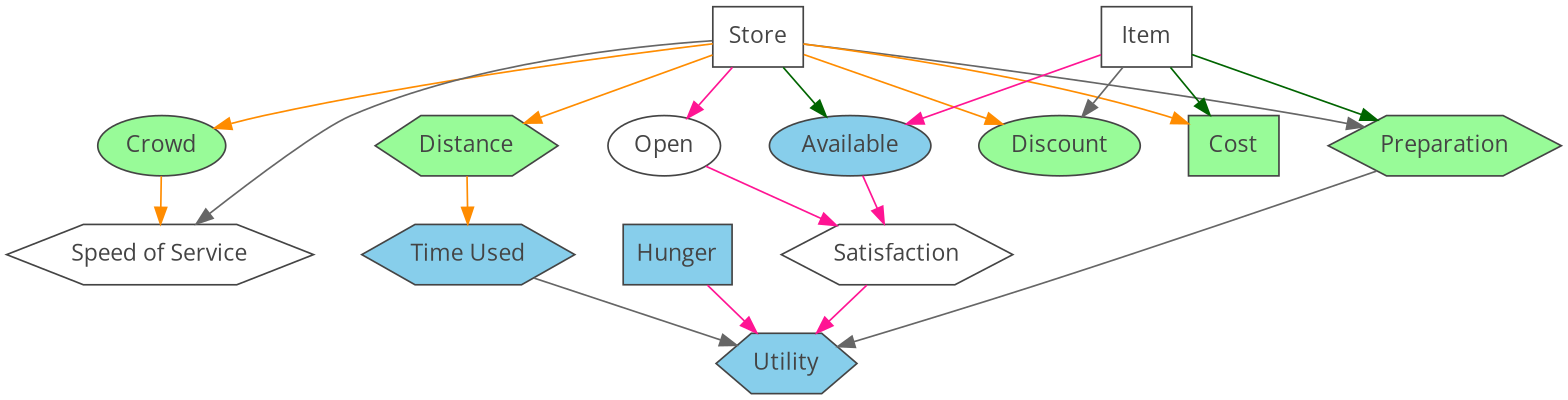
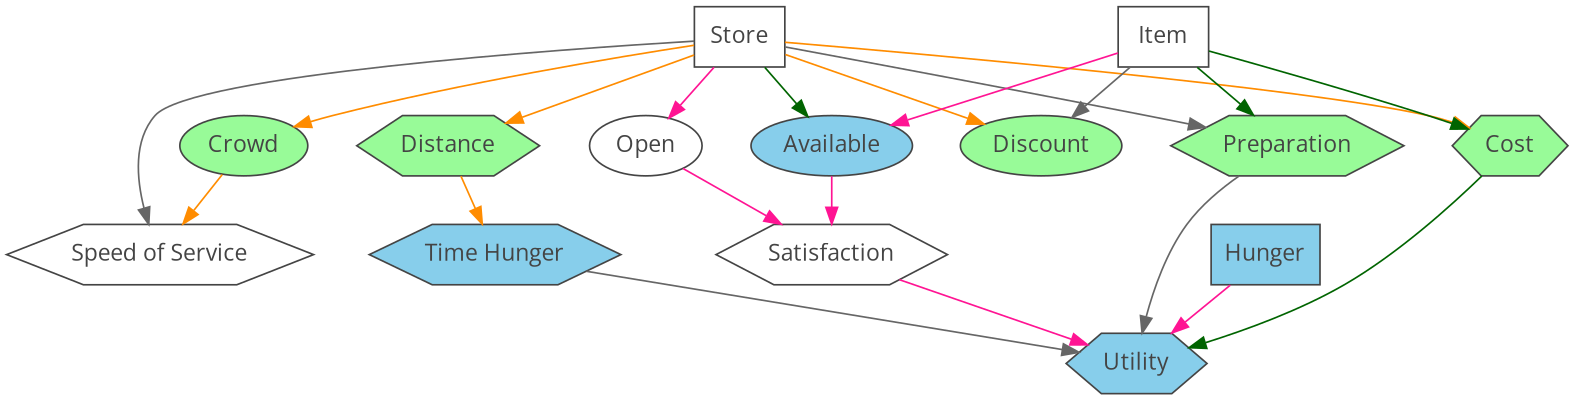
node "Cost": shape box -> hexagon
node "Time Used": label "Time Used" -> "Time Hunger"
edge "Cost" -> "Utility": added
